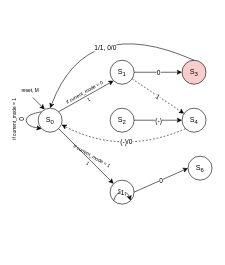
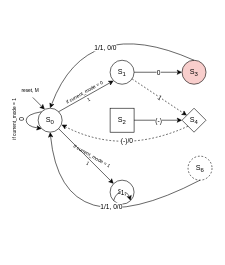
node "S2": shape ellipse -> rectangle
node "S4": shape ellipse -> diamond
node "S6": style solid -> dashed
edge "S5" -> "S6": removed, label "0"
edge "S6" -> "S0": added, label "1/1, 0/0"
